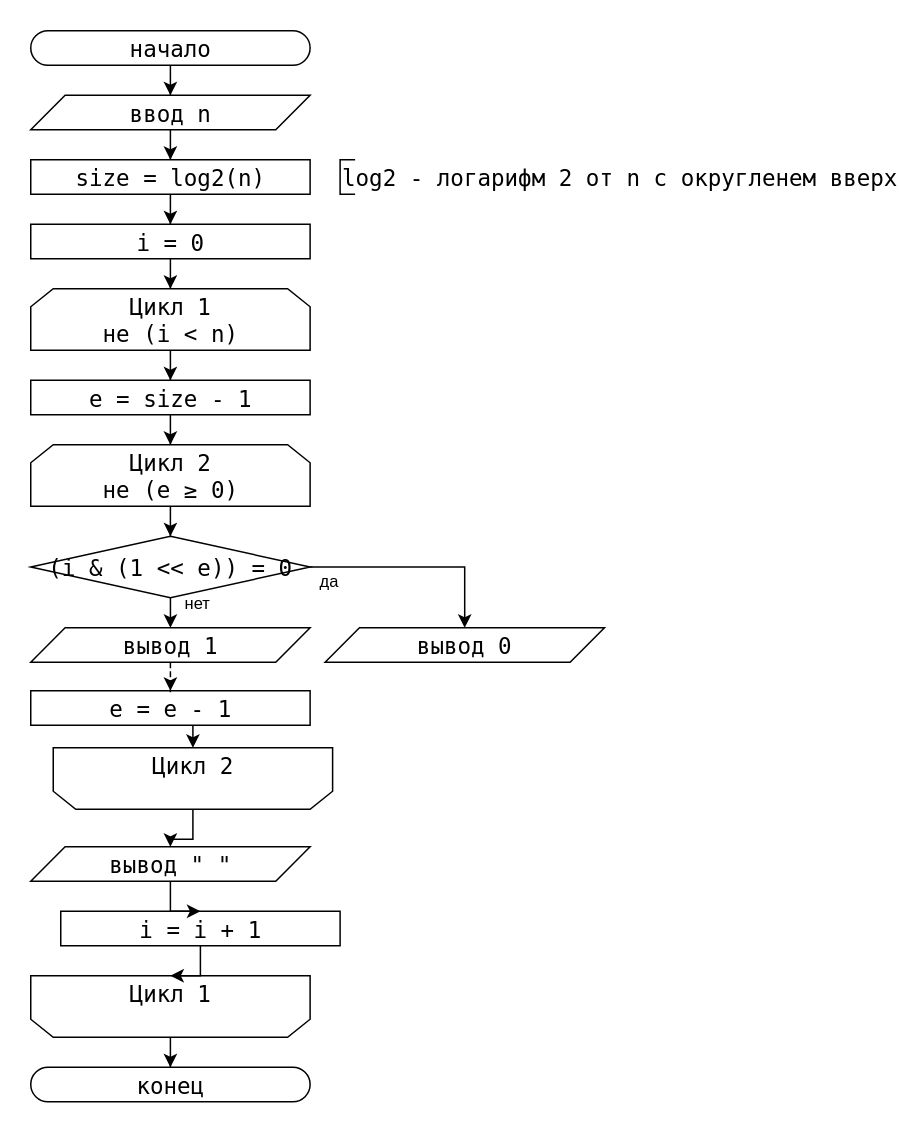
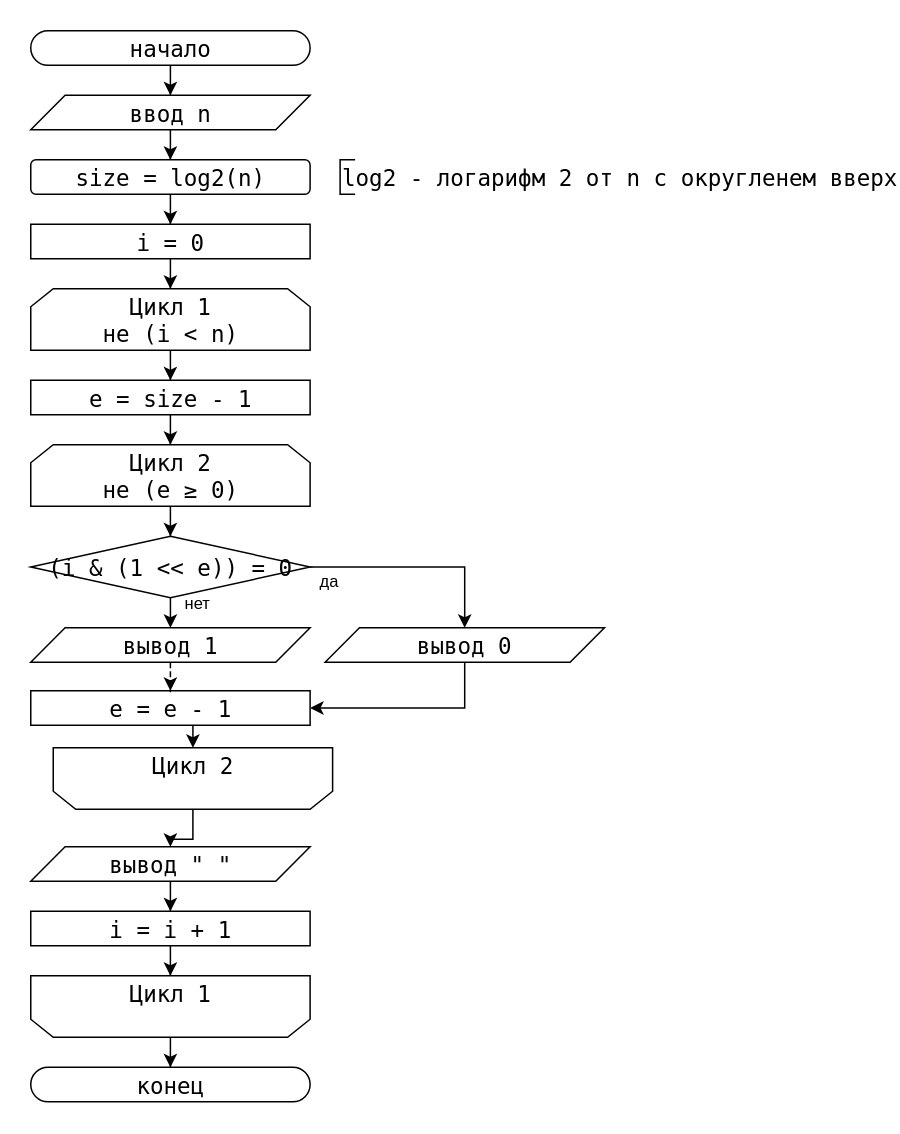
node "size = log2(n)": shape rectangle -> rounded rectangle
edge "вывод 0" -> "e = e - 1": added
node "i = i + 1": moved (200, 929) -> (170, 929)
